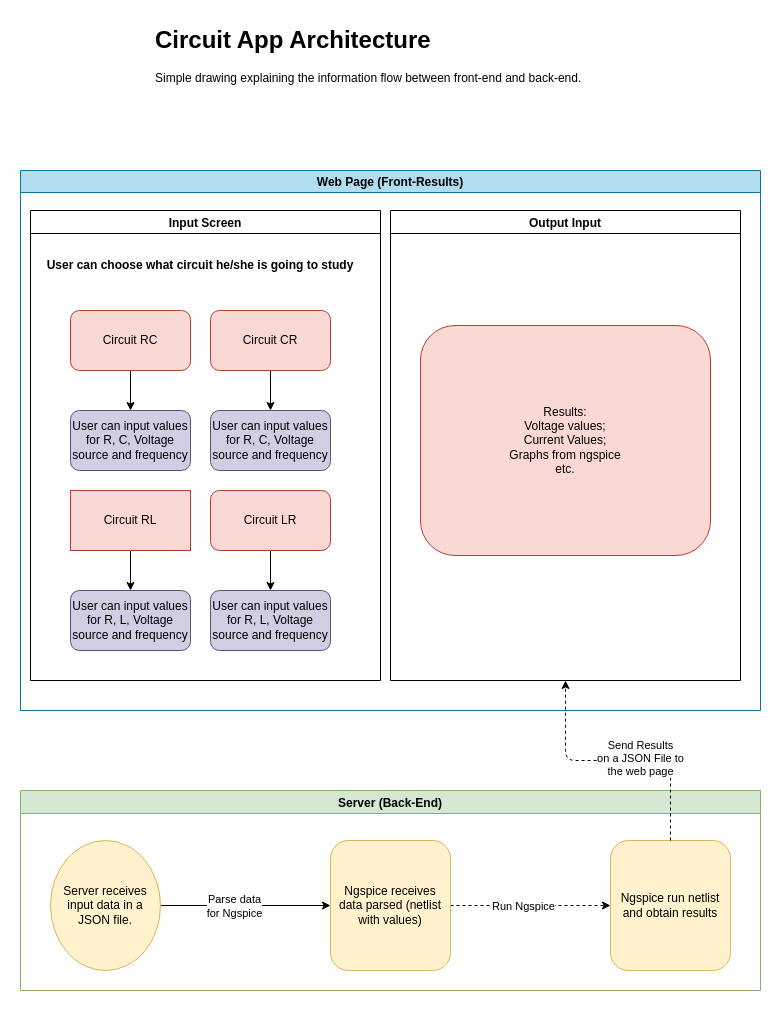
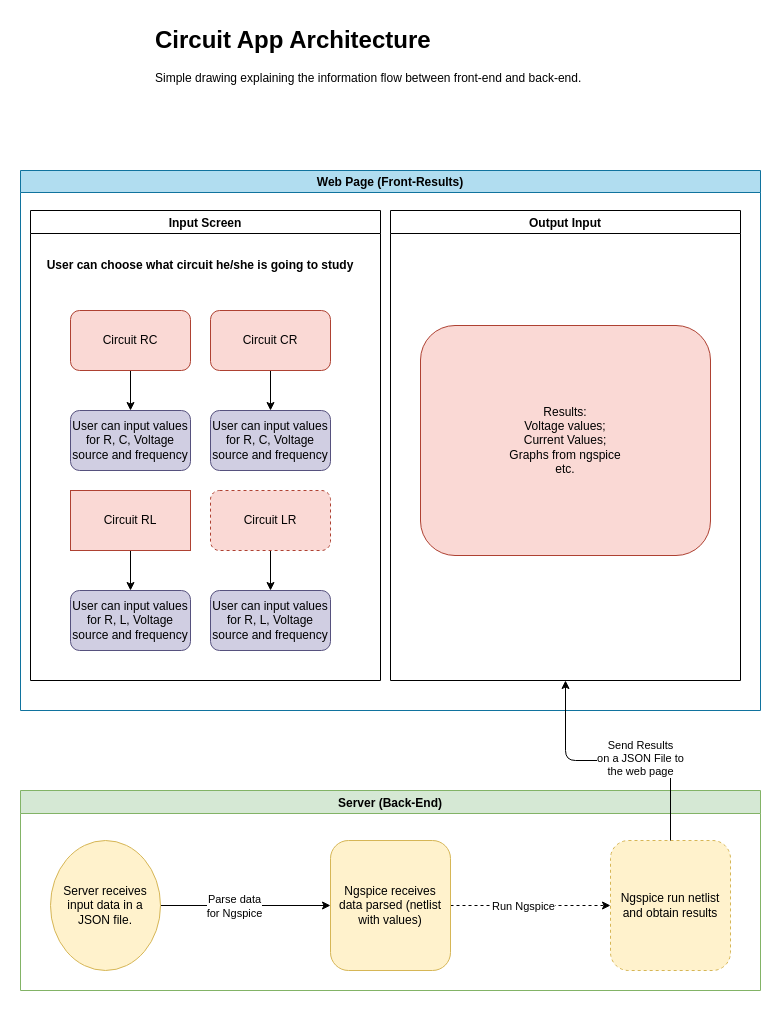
node "Circuit LR": style solid -> dashed
edge "Ngspice run netlist and obtain results" -> "Output Input": style dashed -> solid
node "Ngspice run netlist and obtain results": style solid -> dashed
